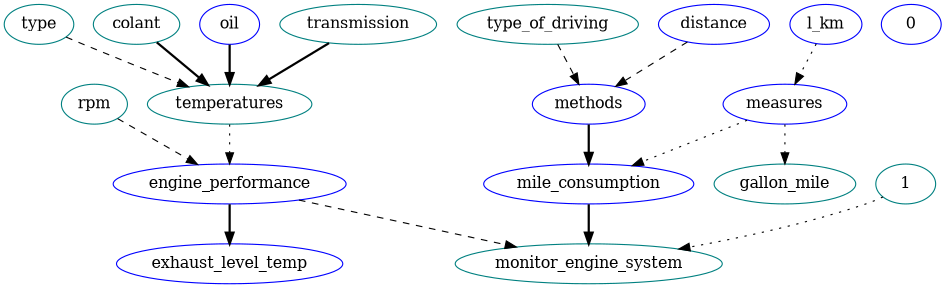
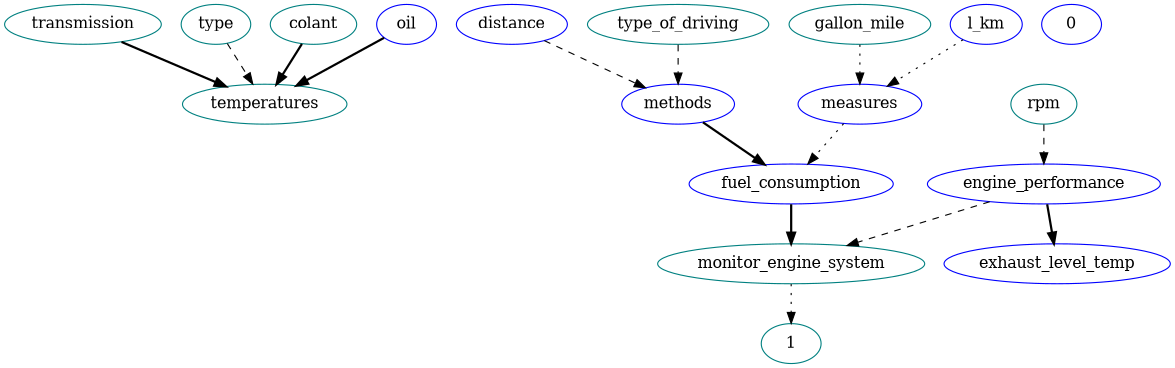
edge "temperatures" -> "engine_performance": removed
edge "measures" -> "gallon_mile": reversed
node "mile_consumption": label "mile_consumption" -> "fuel_consumption"
edge "1" -> "monitor_engine_system": reversed
